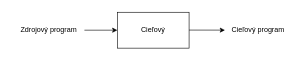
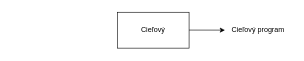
node "Zdrojový program": removed
edge "Zdrojový program" -> "Cieľový": removed
